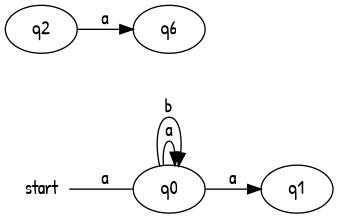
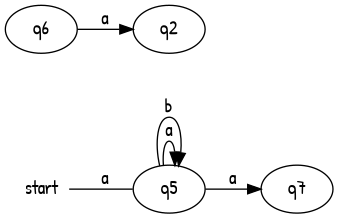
edge "q2" -> "q6": reversed
node "q0": label "q0" -> "q5"
node "q1": label "q1" -> "q7"
